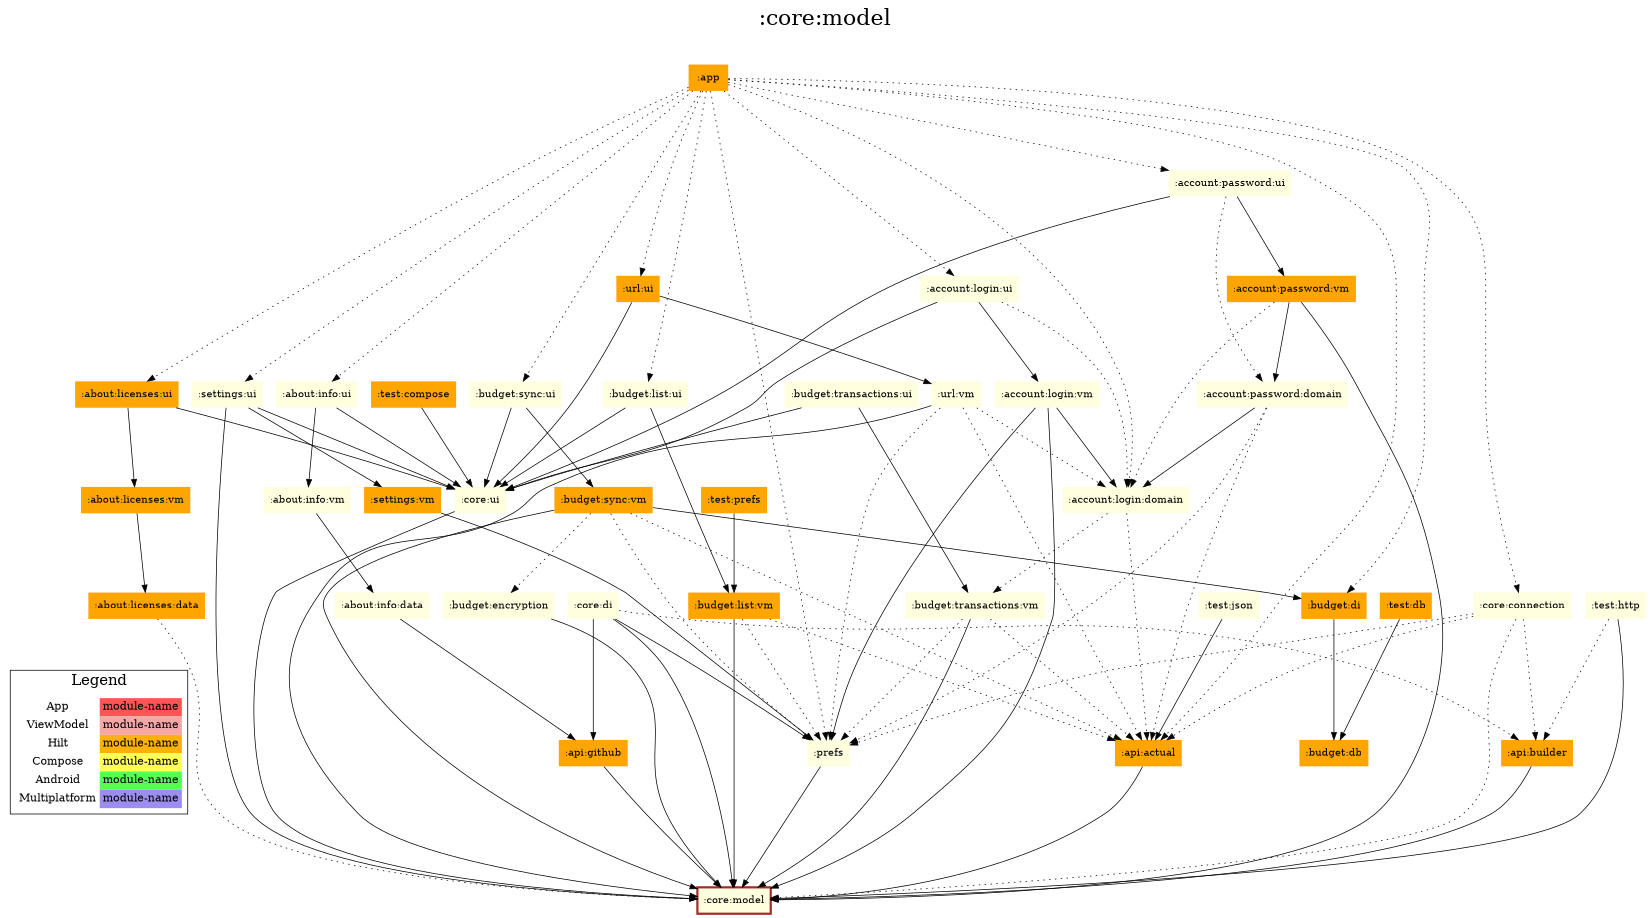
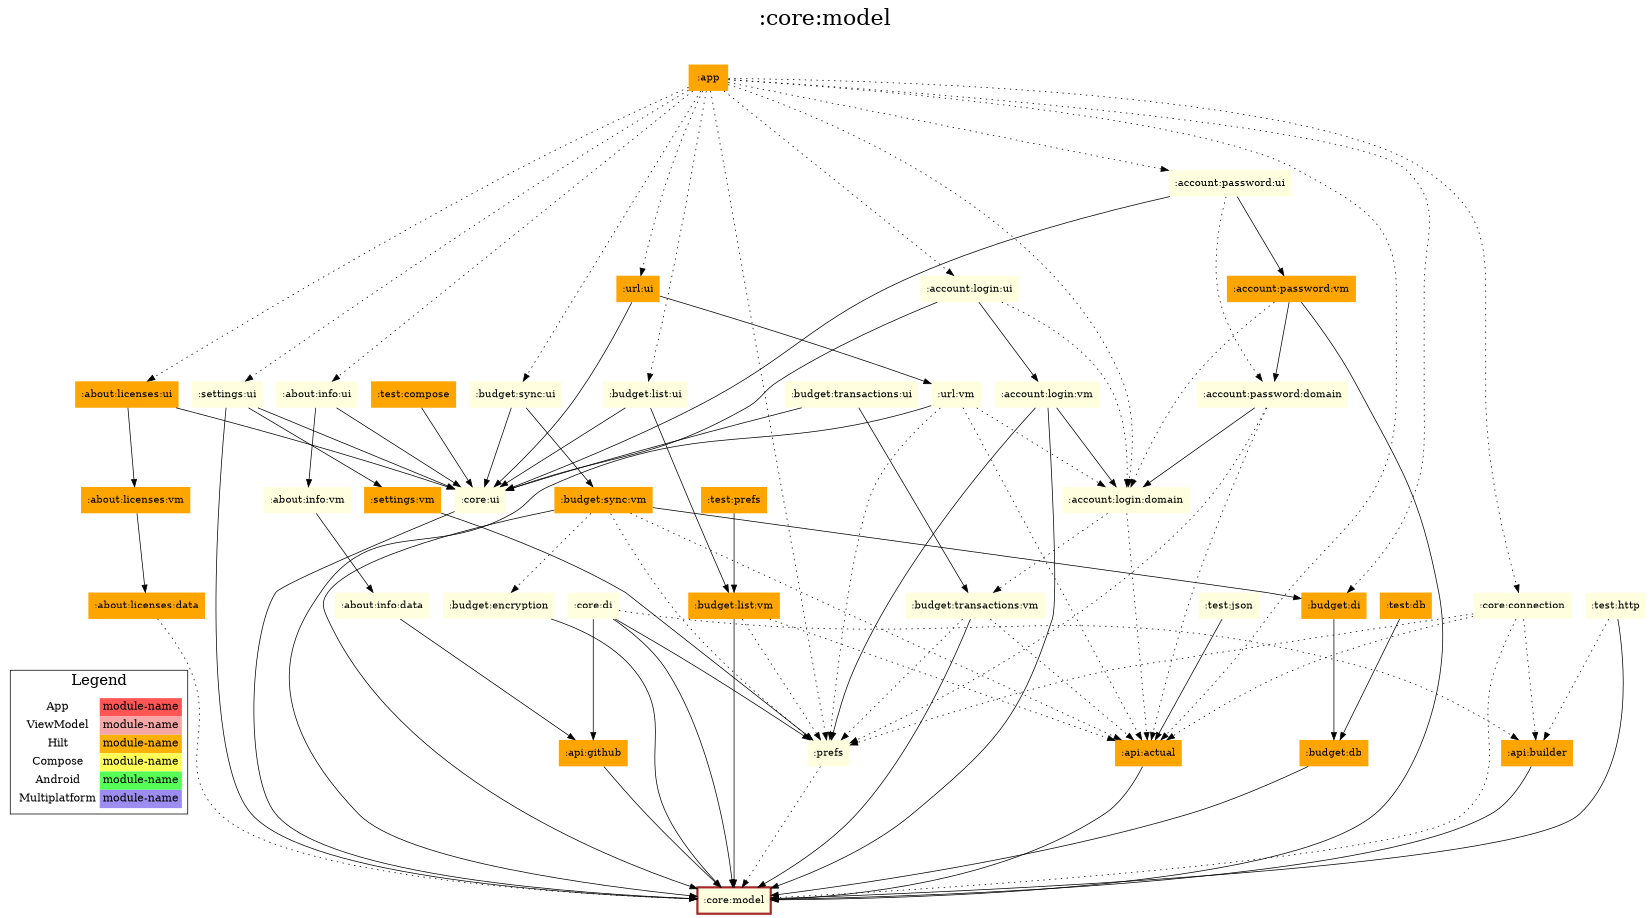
edge ":prefs" -> ":core:model": style solid -> dotted
edge ":budget:db" -> ":core:model": added
